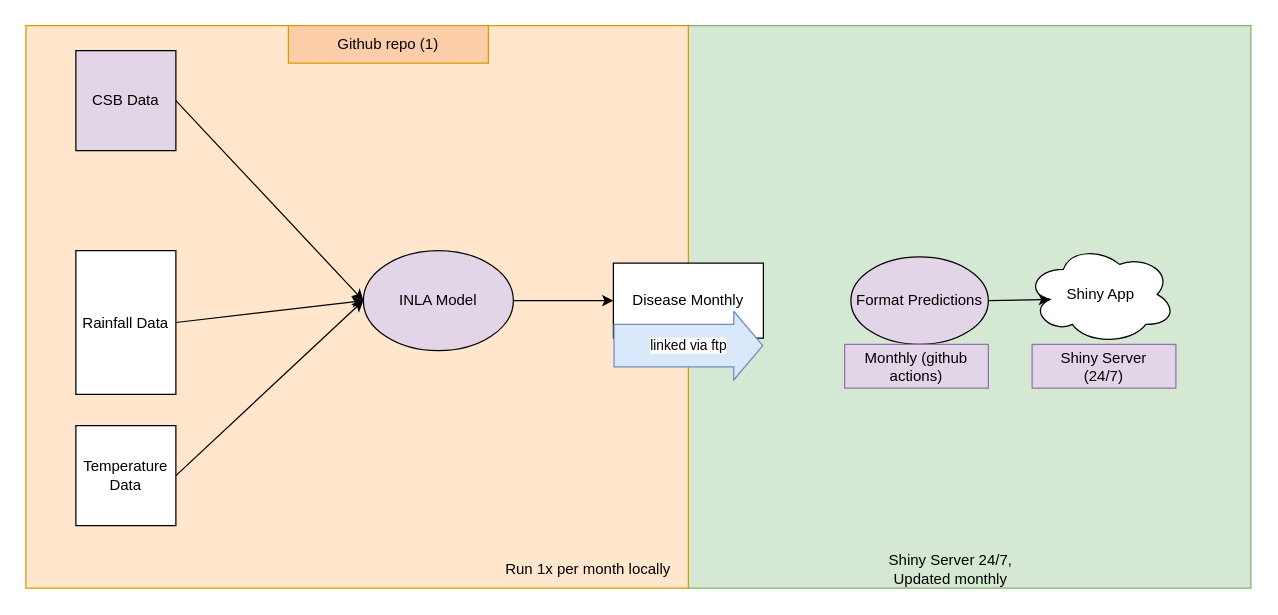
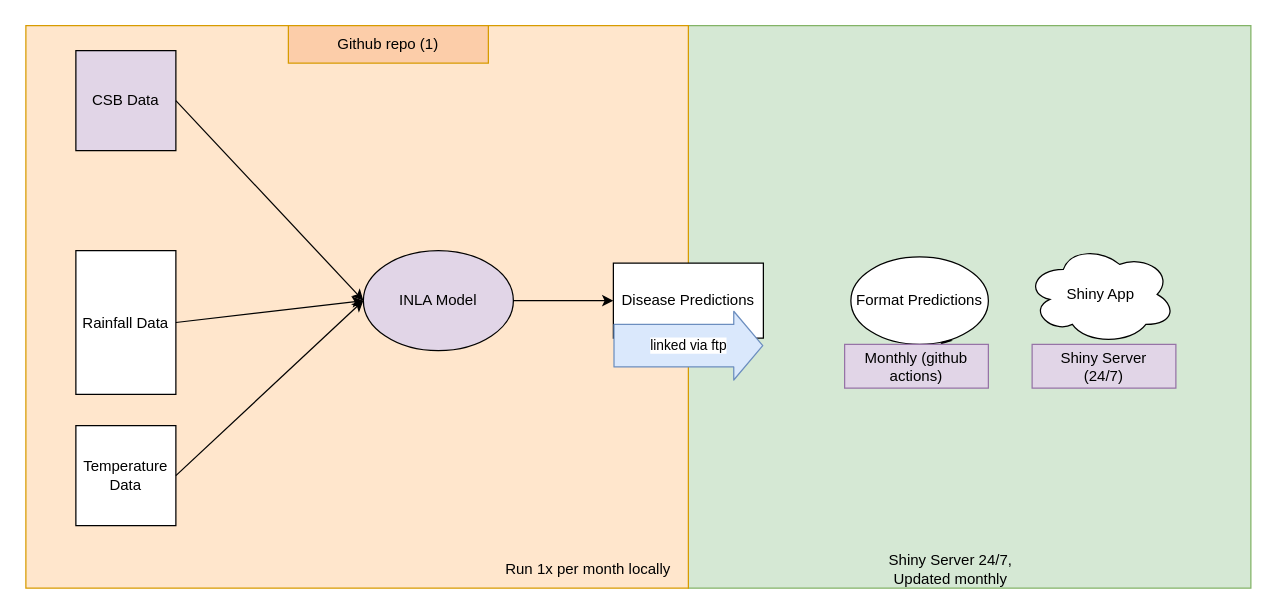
edge "Format Predictions" -> "Shiny App": now "Format Predictions" -> "Monthly (github actions)"
node "Disease Monthly": label "Disease Monthly" -> "Disease Predictions"
node "Format Predictions": fillcolor #e1d5e7 -> #ffffff
